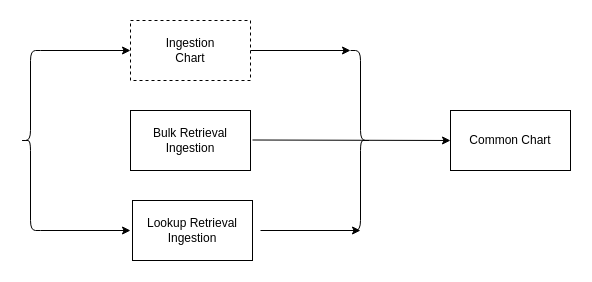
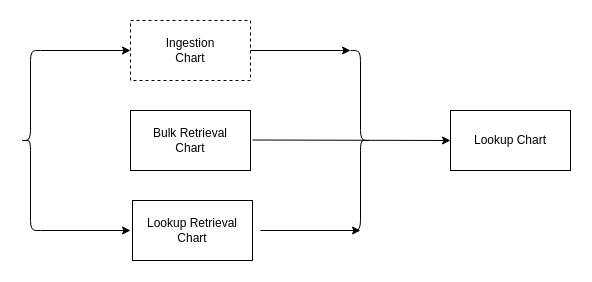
node "Bulk Retrieval Ingestion": label "Bulk Retrieval Ingestion" -> "Bulk Retrieval Chart"
node "Common Chart": label "Common Chart" -> "Lookup Chart"
node "Lookup Retrieval Ingestion": label "Lookup Retrieval Ingestion" -> "Lookup Retrieval Chart"
